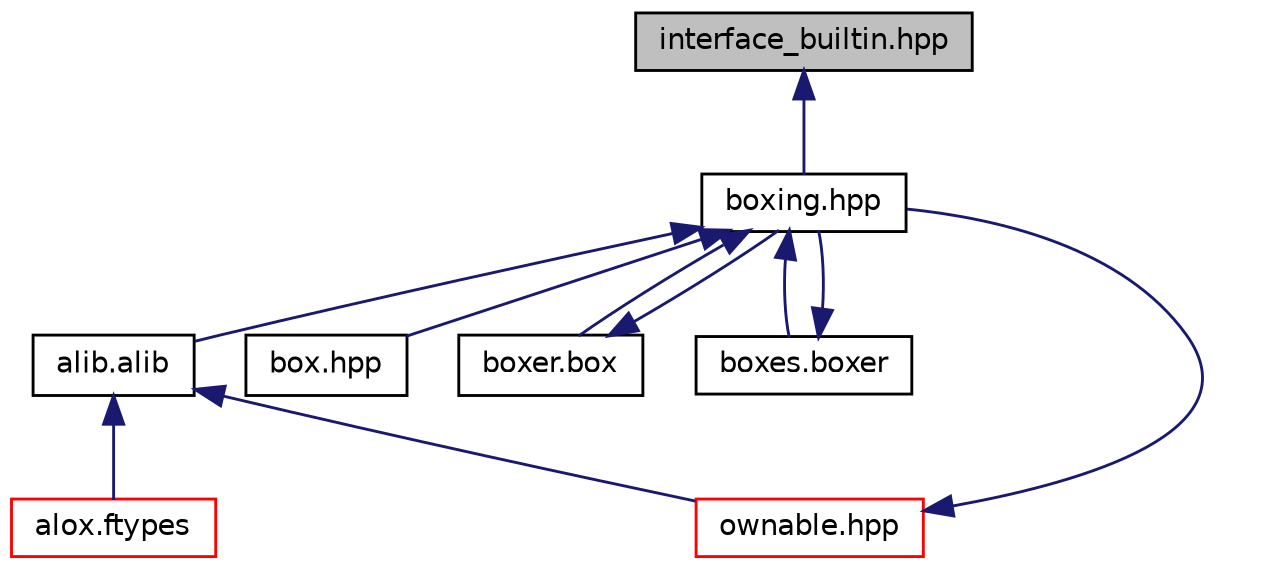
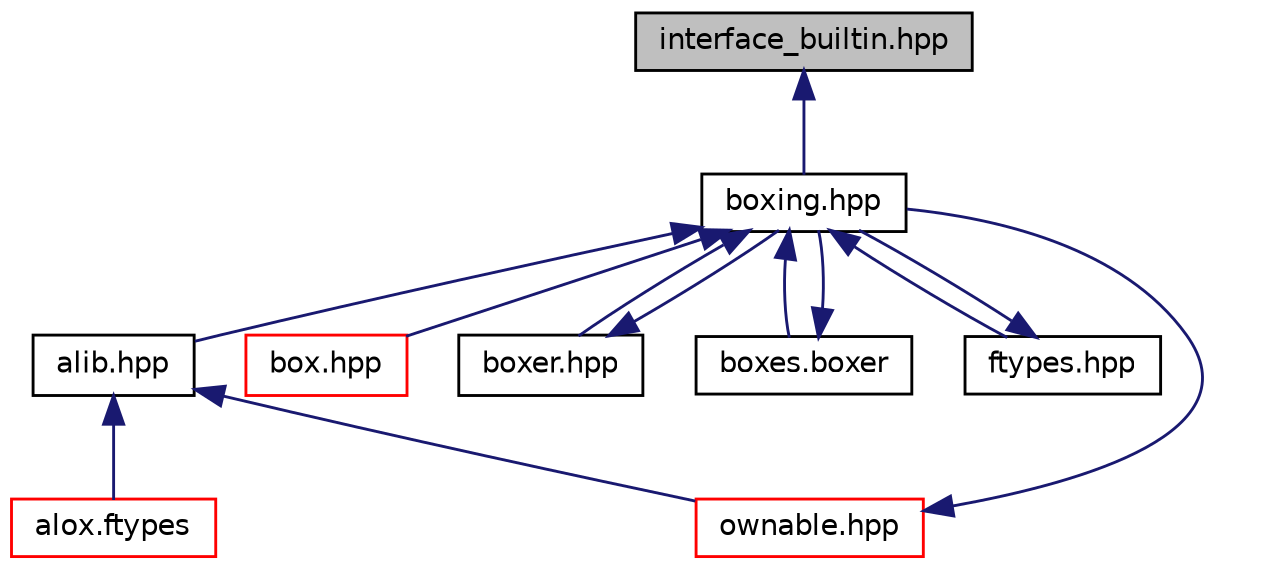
node "alib.alib": label "alib.alib" -> "alib.hpp"
node "box.hpp": color black -> red
node "boxer.box": label "boxer.box" -> "boxer.hpp"
node "ftypes.hpp": added
